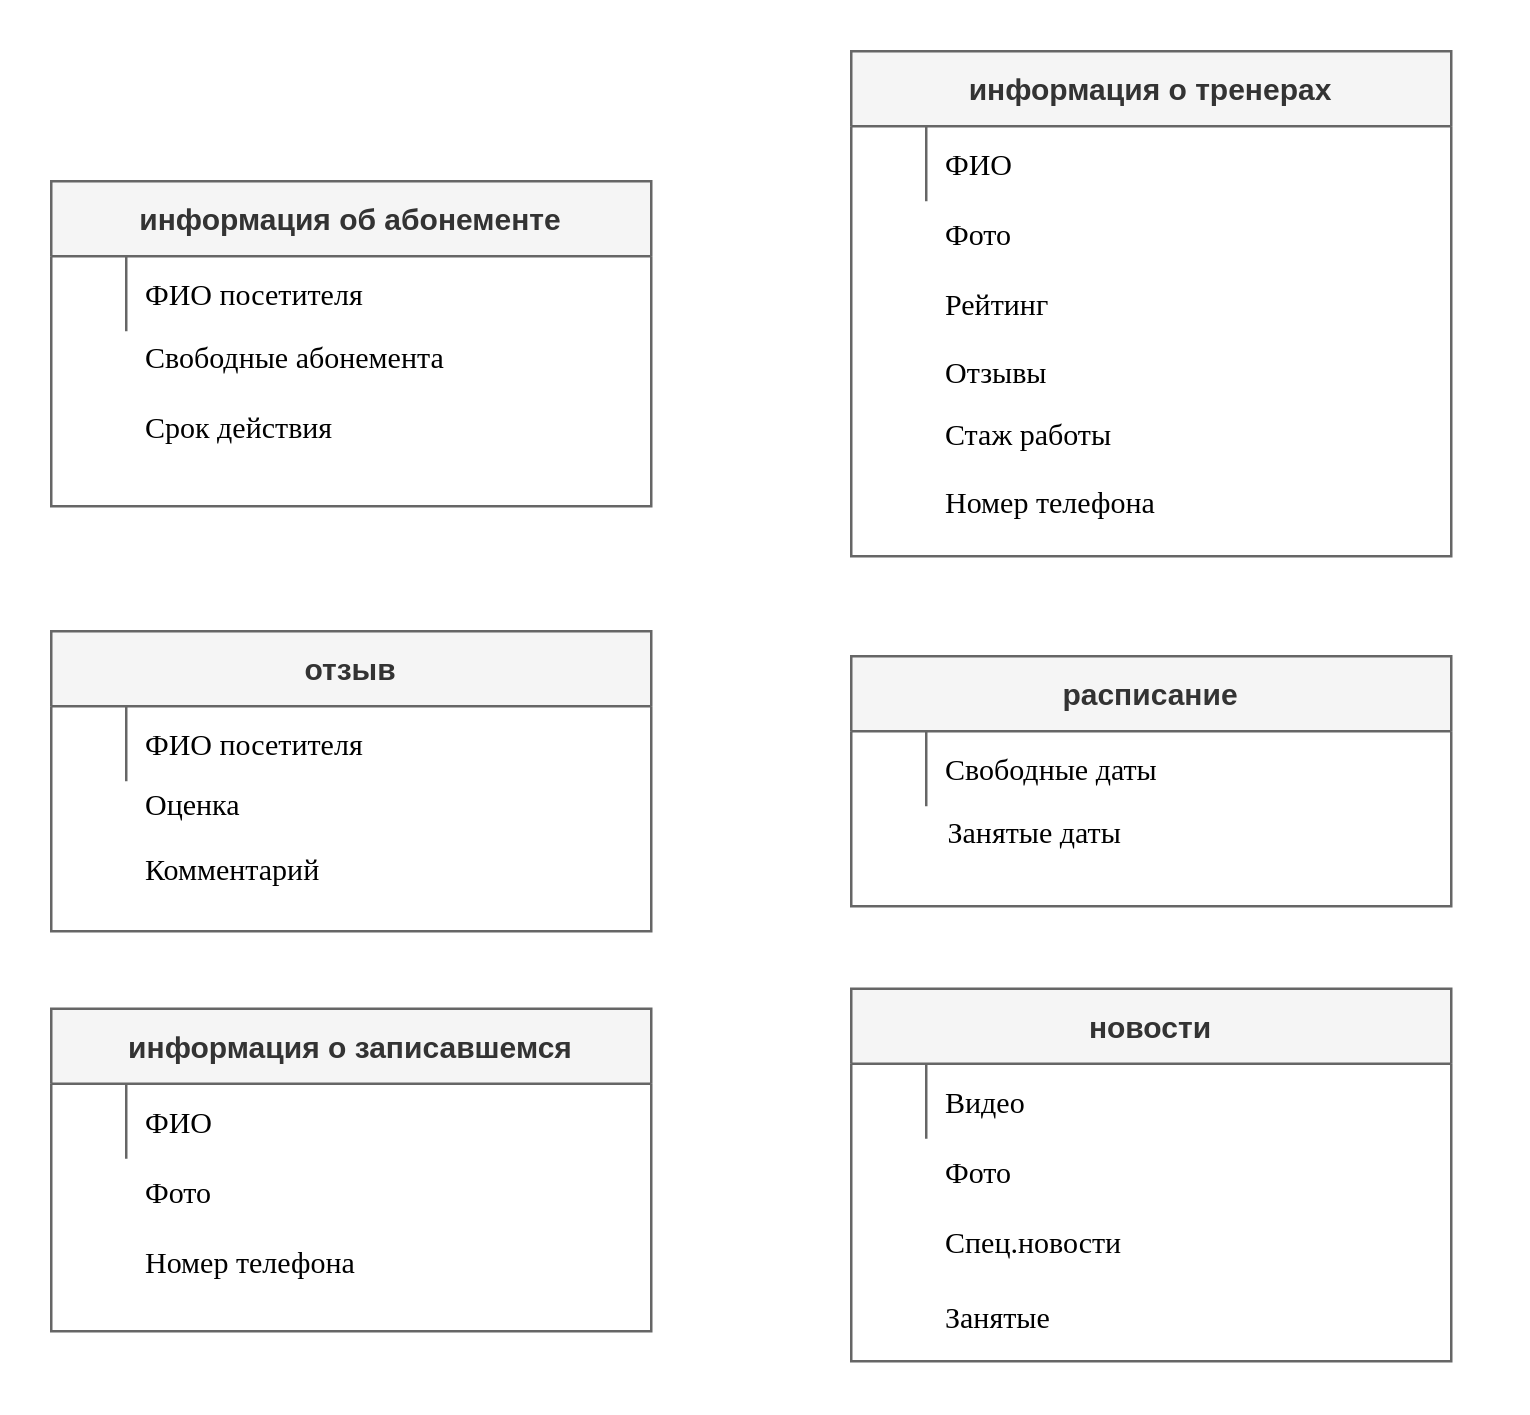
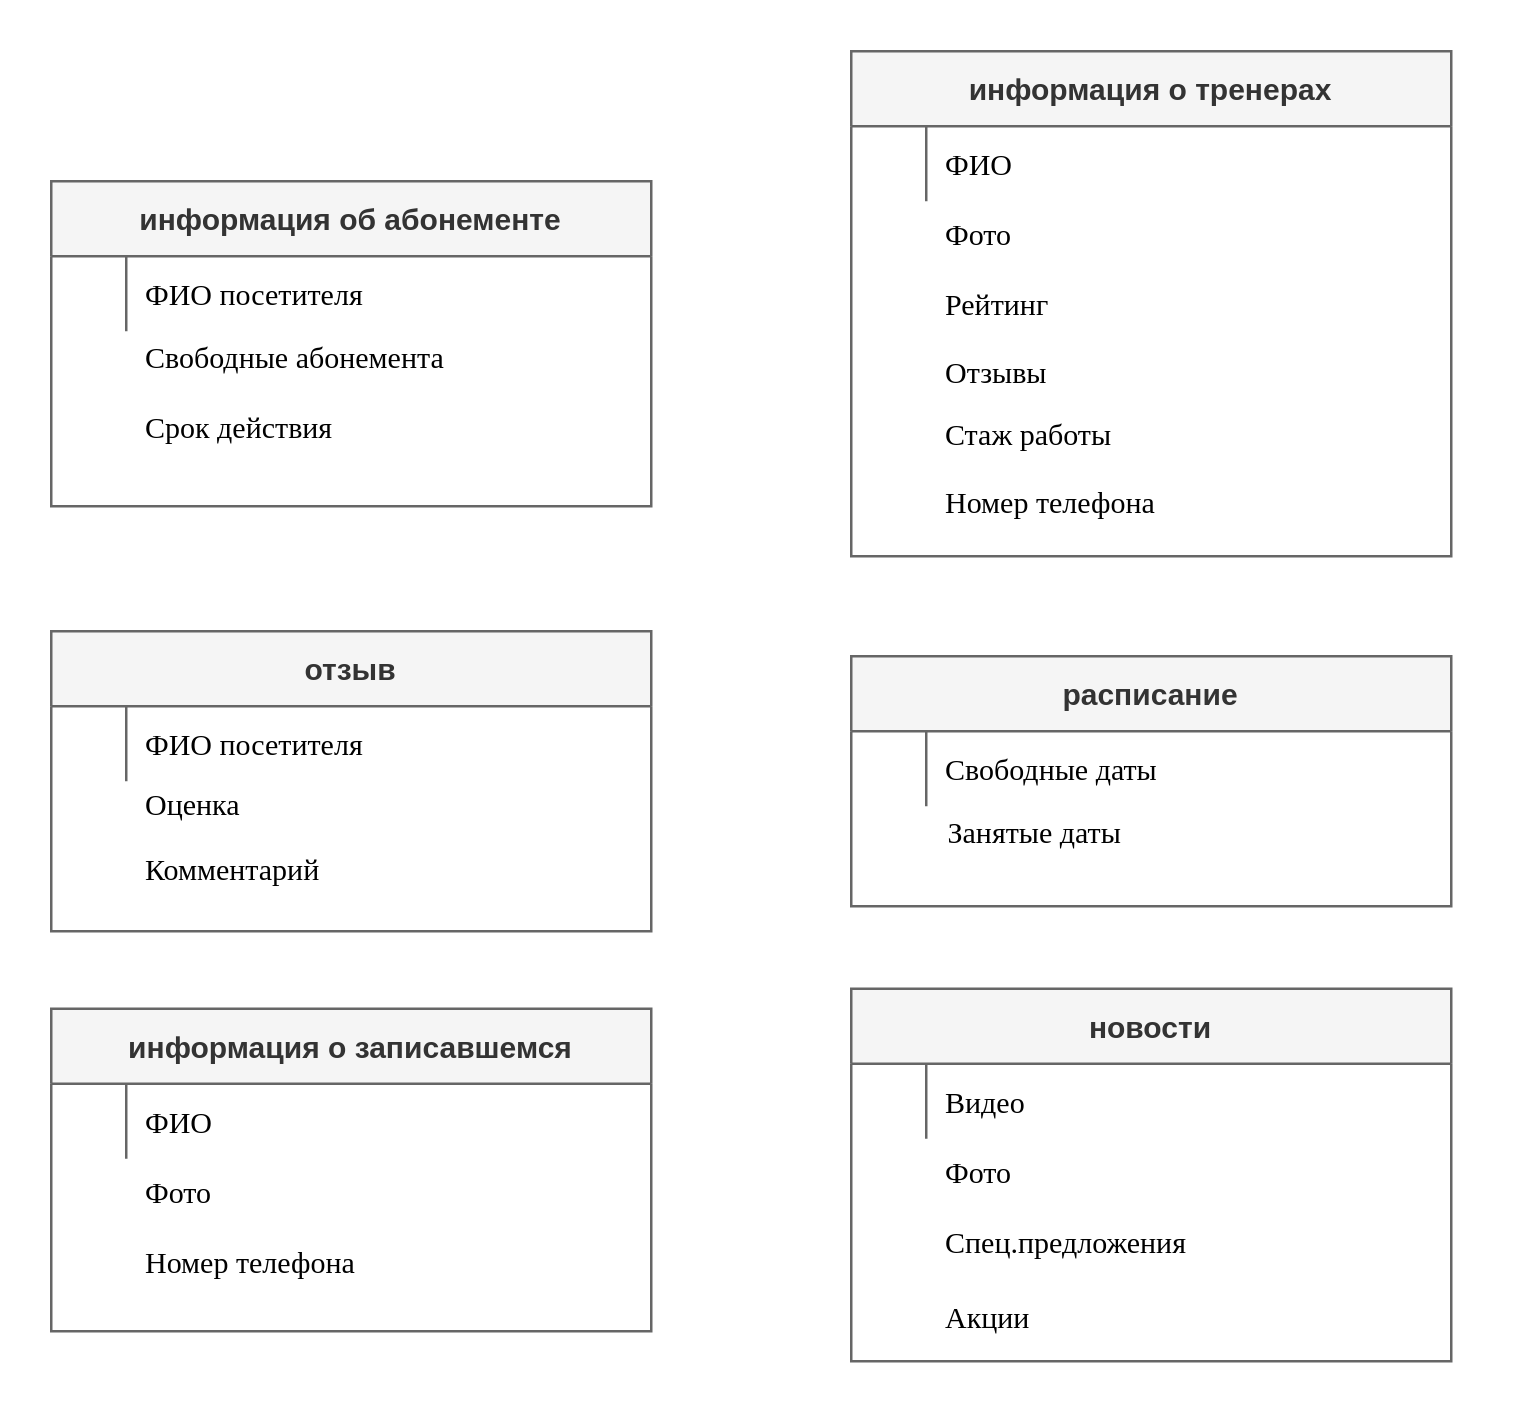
node "Спец.новости": label "Спец.новости" -> "Спец.предложения"
node "Занятые": label "Занятые" -> "Акции"
